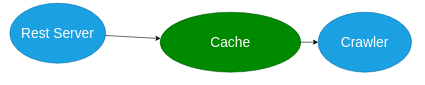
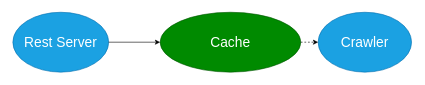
node "Rest Server": moved (57, 33) -> (60, 42)
edge "Cache" -> "Crawler": style solid -> dashed
